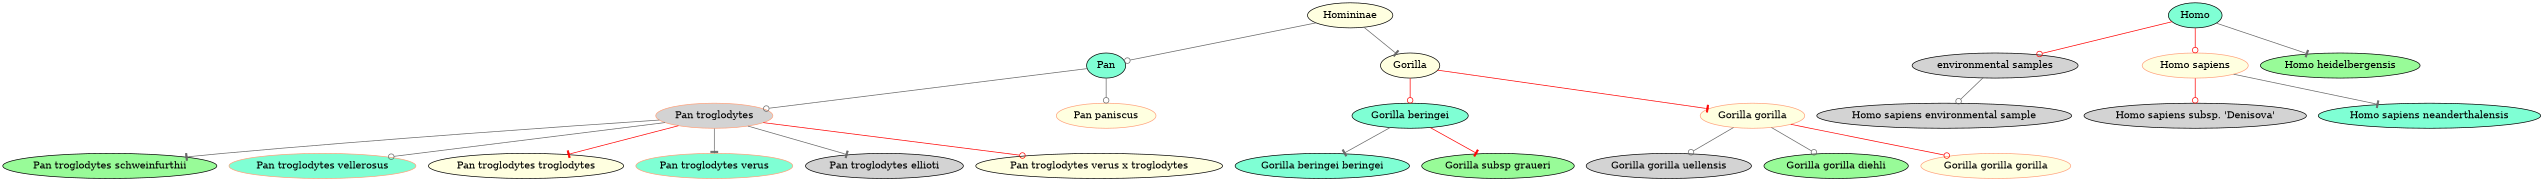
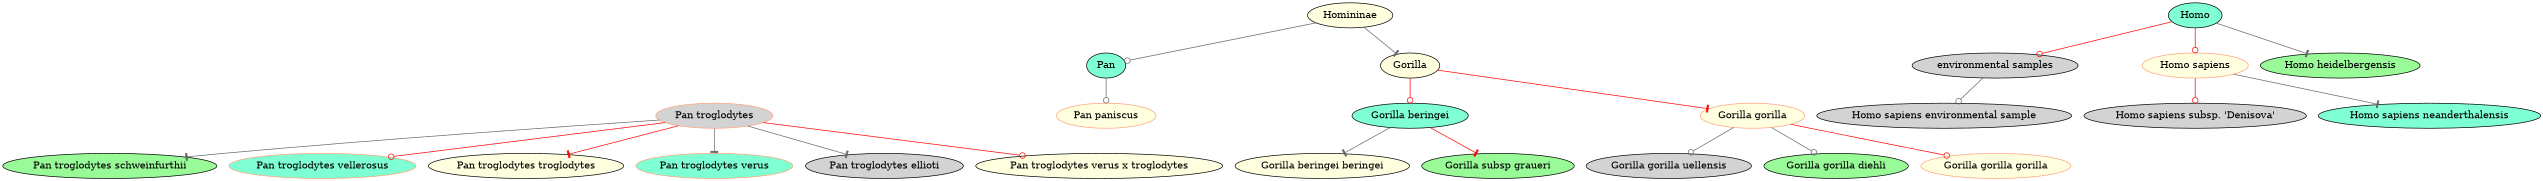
edge "Pan" -> "Pan troglodytes": removed
edge "Pan troglodytes" -> "Pan troglodytes vellerosus": color gray40 -> red
node "Gorilla beringei beringei": fillcolor aquamarine -> lightyellow
